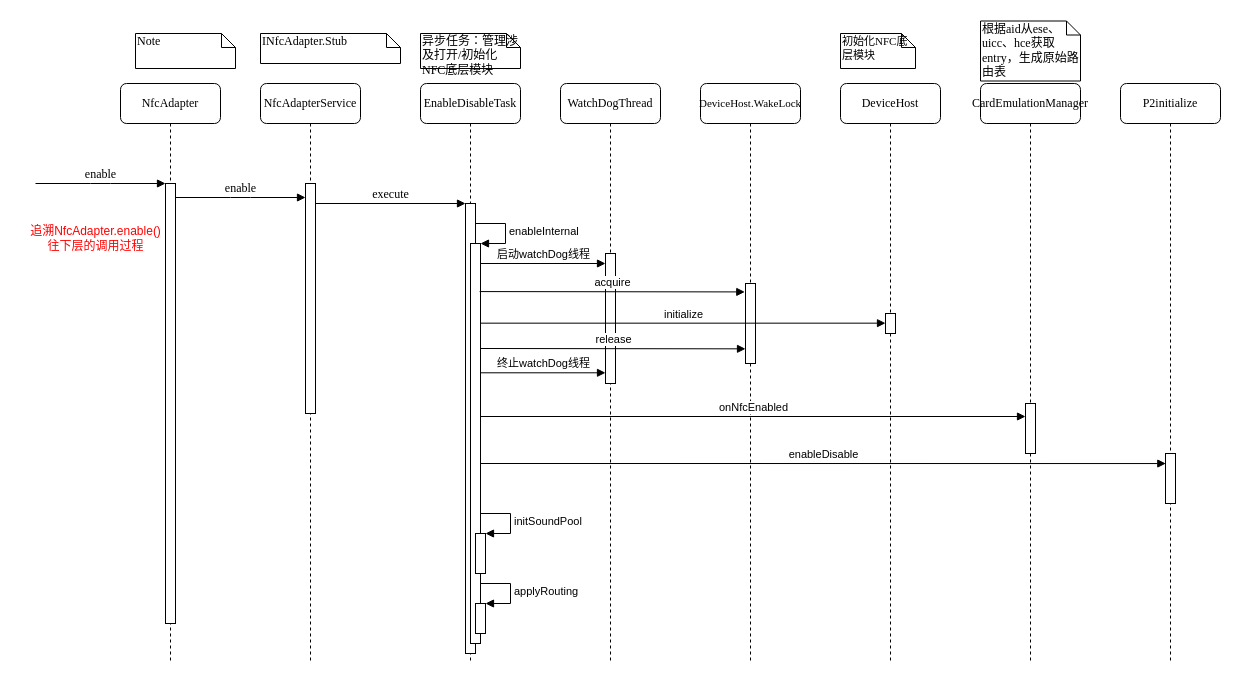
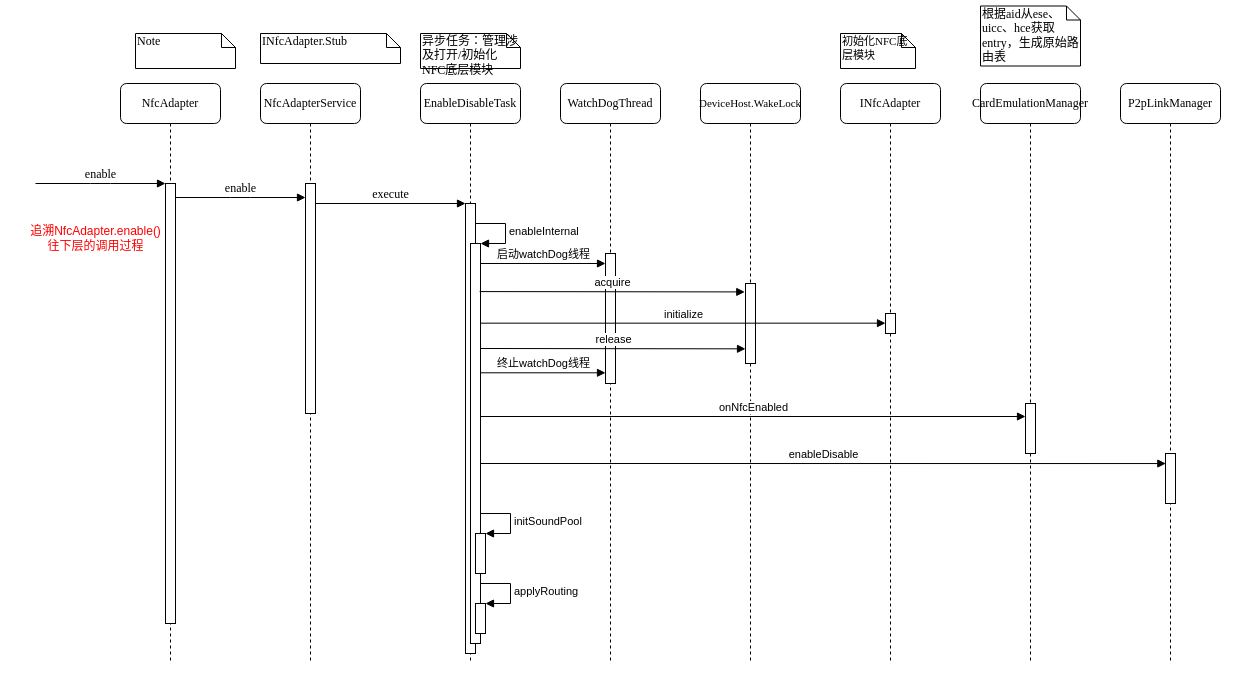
node "根据aid从ese、uicc、hce获取entry，生成原始路由表": moved (1031, 51) -> (1031, 36)
node "DeviceHost": label "DeviceHost" -> "INfcAdapter"
node "P2initialize": label "P2initialize" -> "P2pLinkManager"
